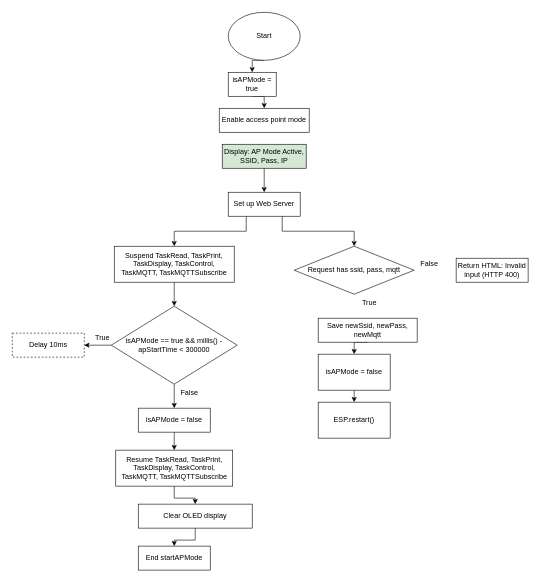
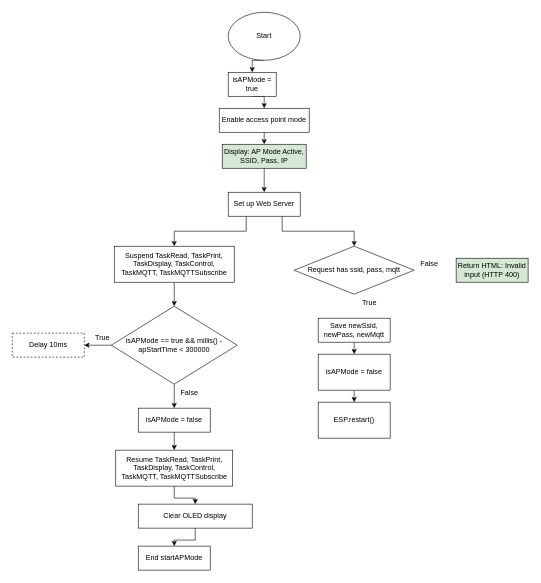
edge "Enable access point mode" -> "Display: AP Mode Active, SSID, Pass, IP": added
node "Return HTML: Invalid input (HTTP 400)": fillcolor #ffffff -> #d5e8d4
node "Save newSsid, newPass, newMqtt": size 99x24 -> 72x24
